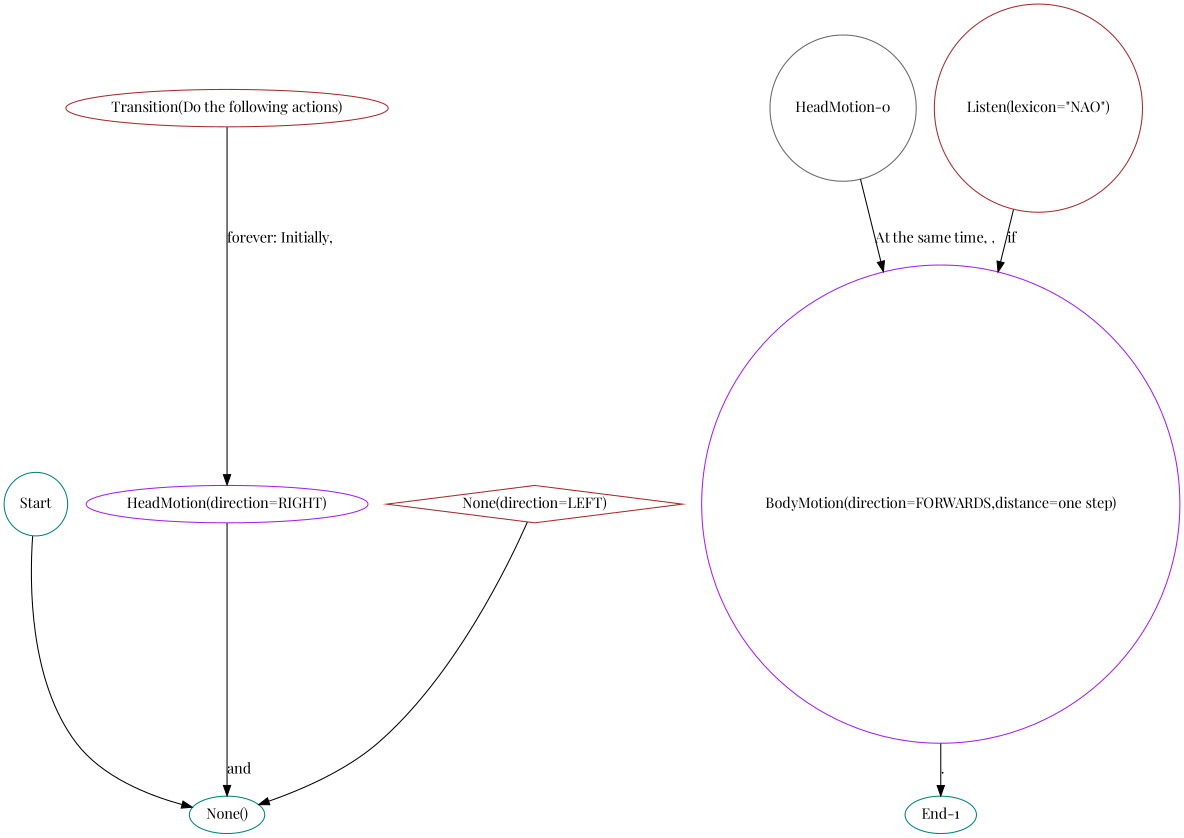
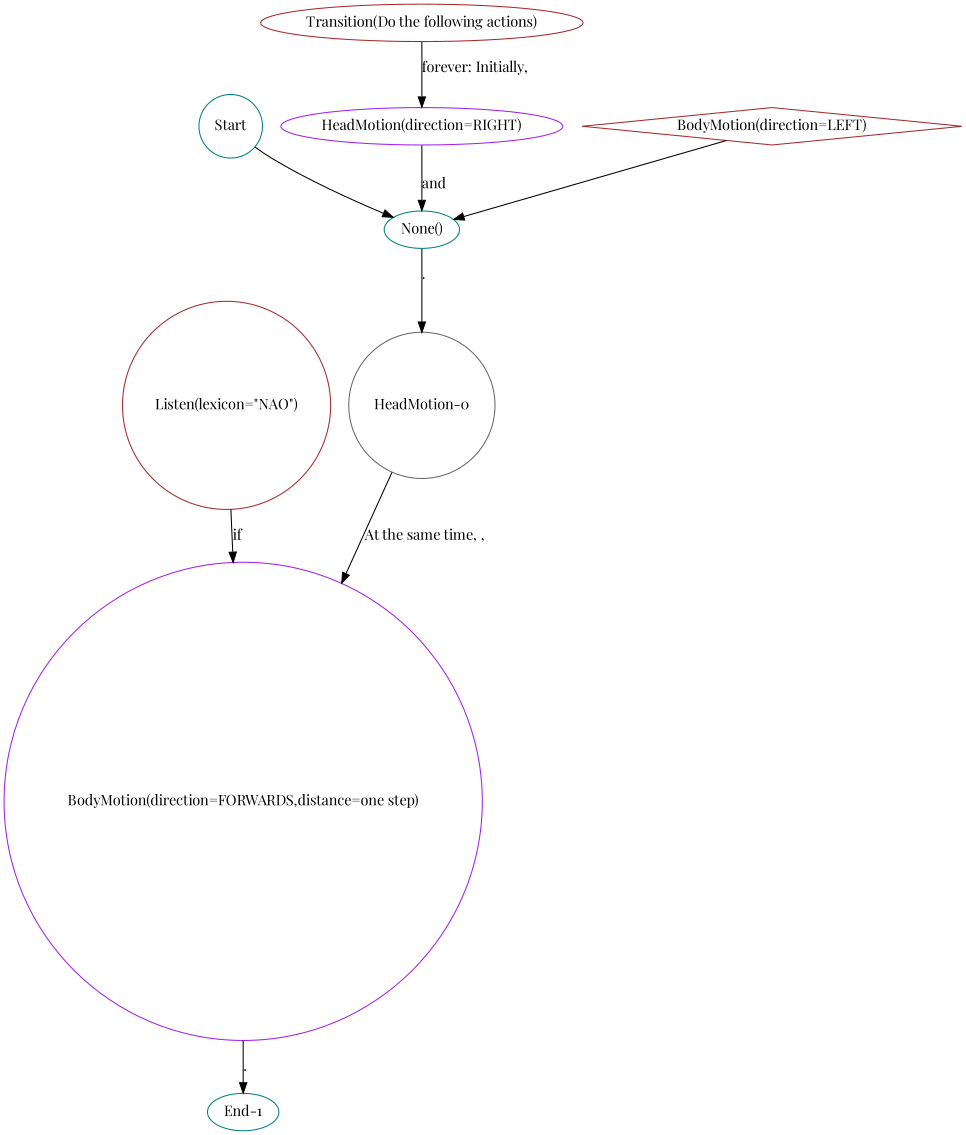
edge "None()" -> "HeadMotion-0": added, label "."
node "None(direction=LEFT)": label "None(direction=LEFT)" -> "BodyMotion(direction=LEFT)"
